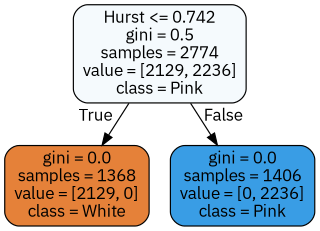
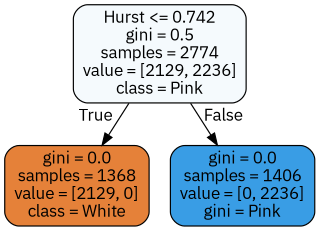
node "gini = 0.0 samples = 1406 value = [0, 2236] class = Pink": label "gini = 0.0 samples = 1406 value = [0, 2236] class = Pink" -> "gini = 0.0 samples = 1406 value = [0, 2236] gini = Pink"
